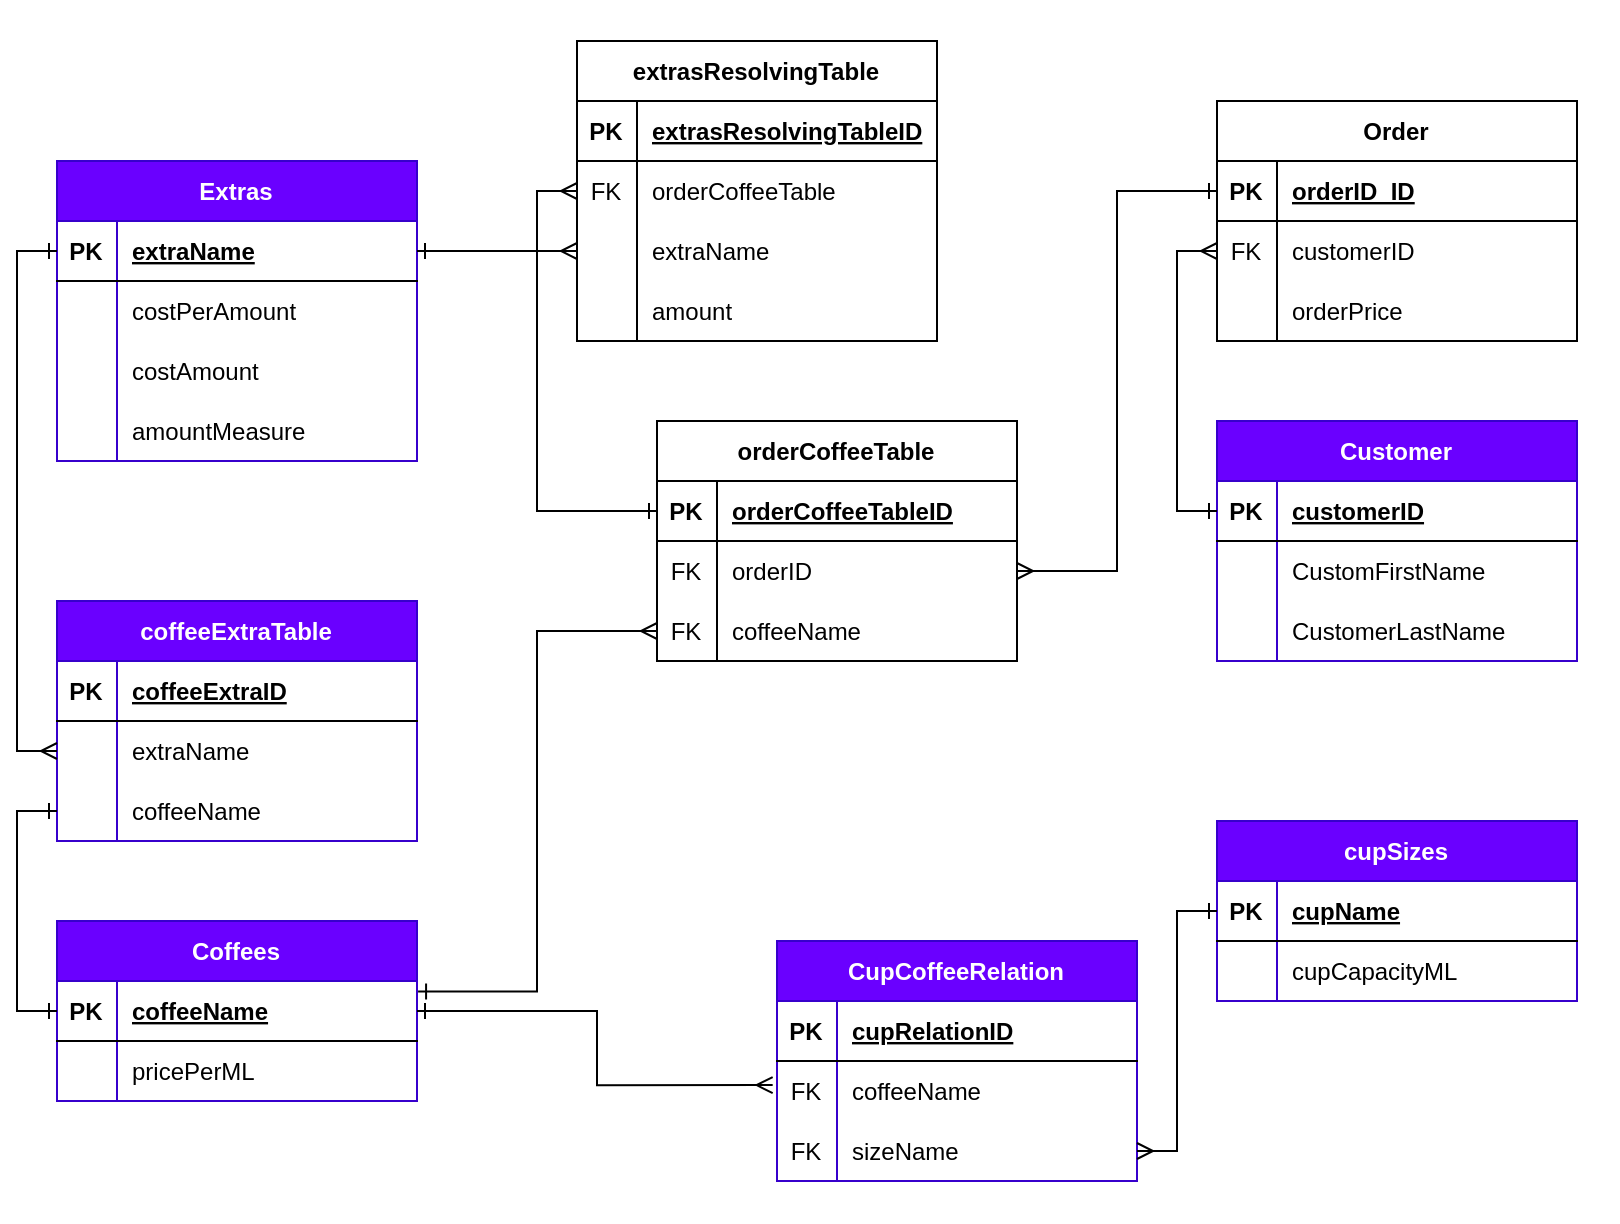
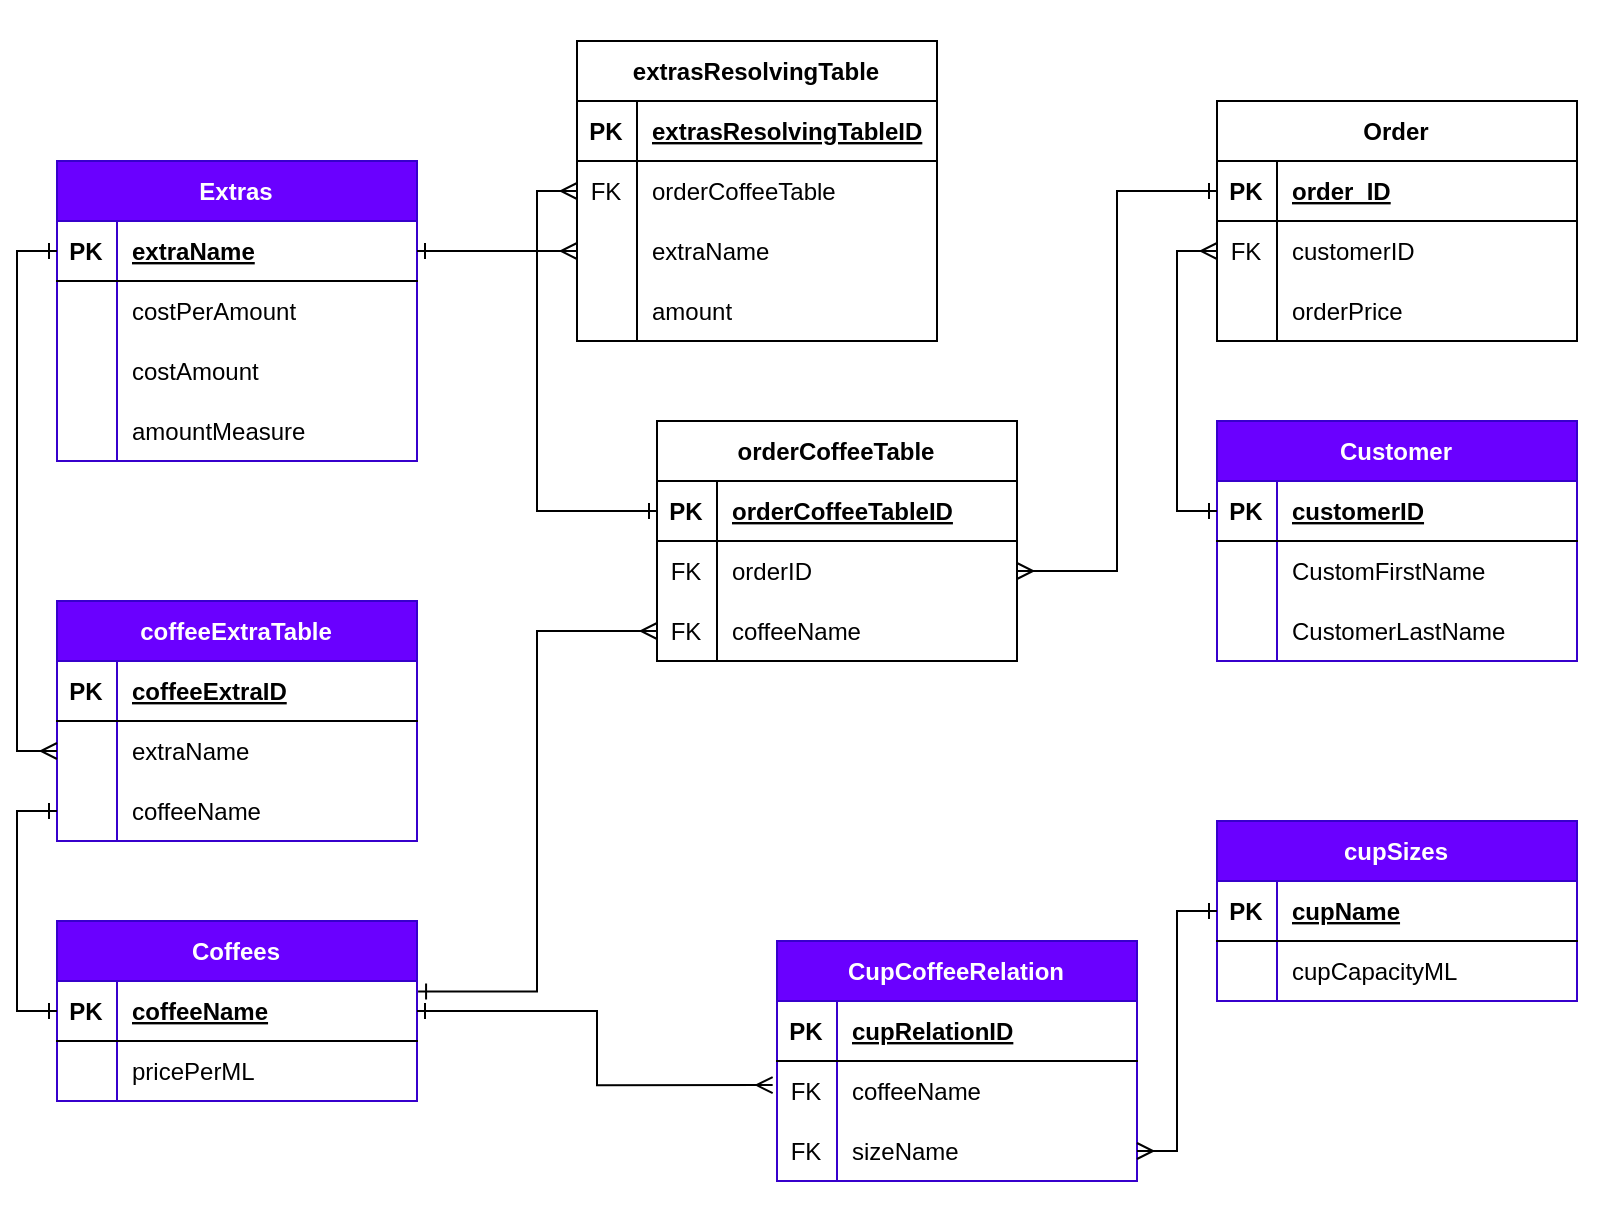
node "orderID_ID": label "orderID_ID" -> "order_ID"
